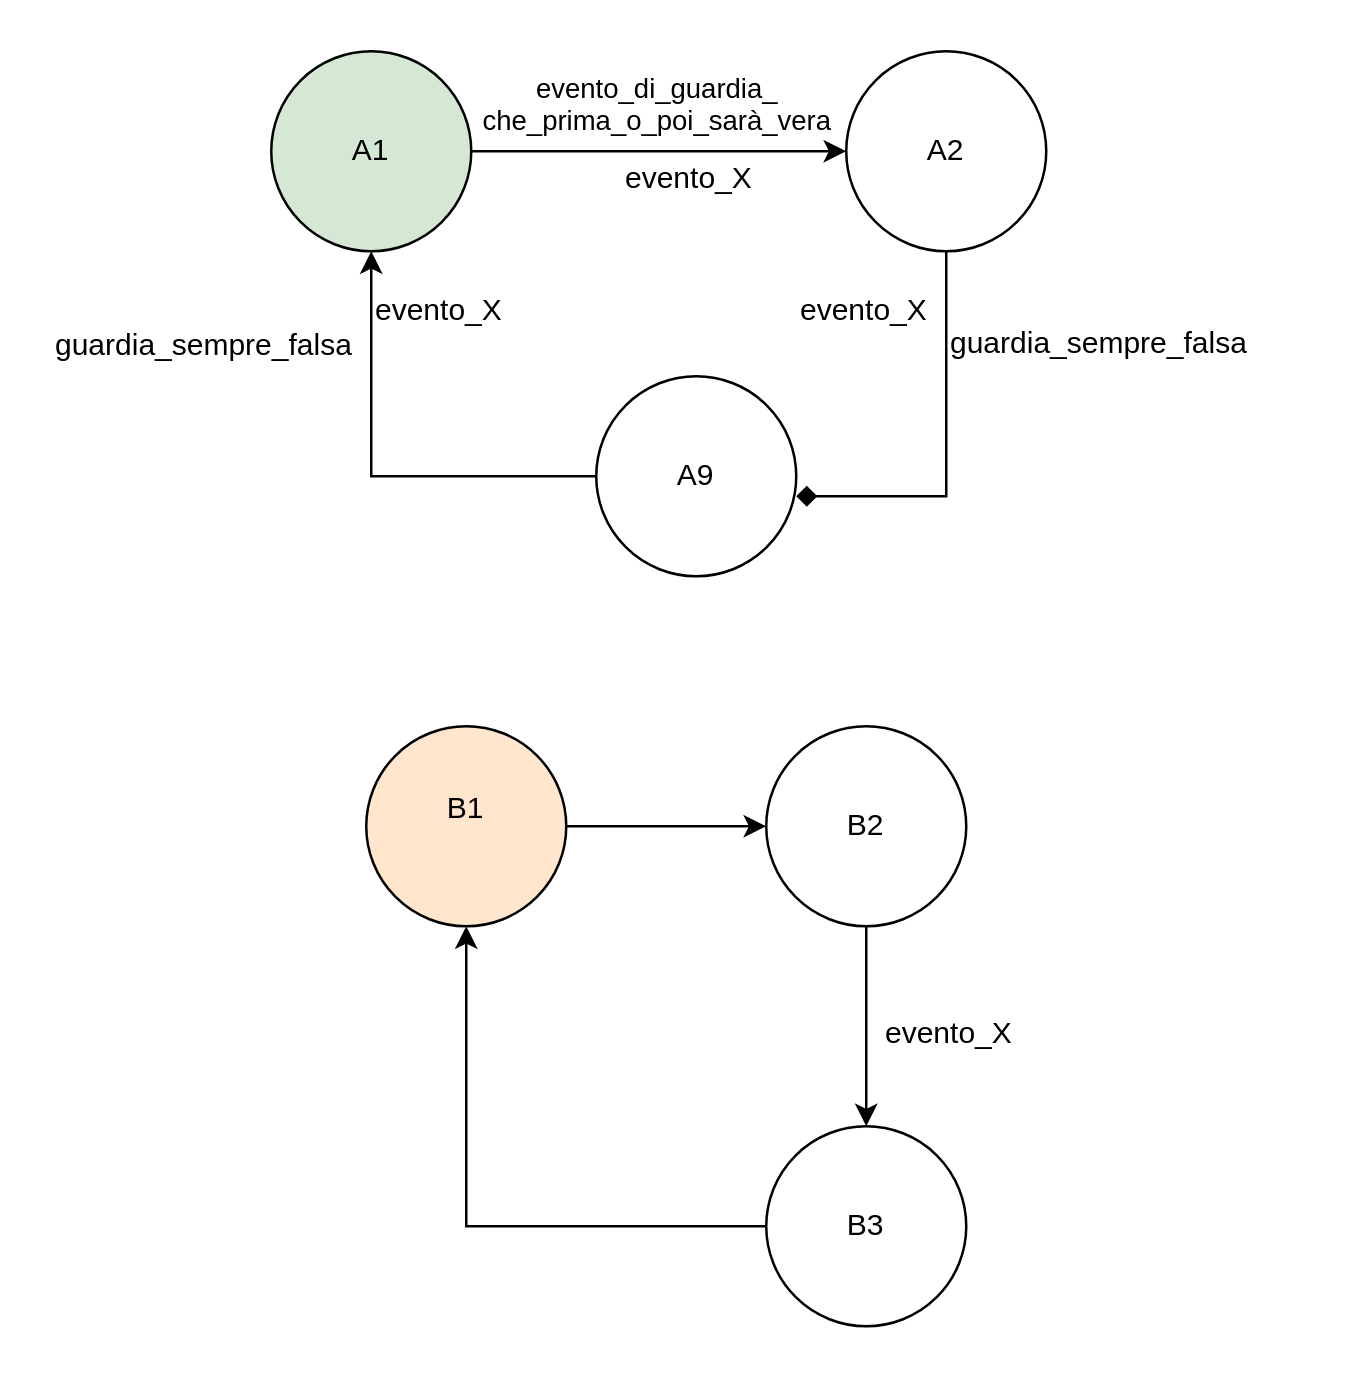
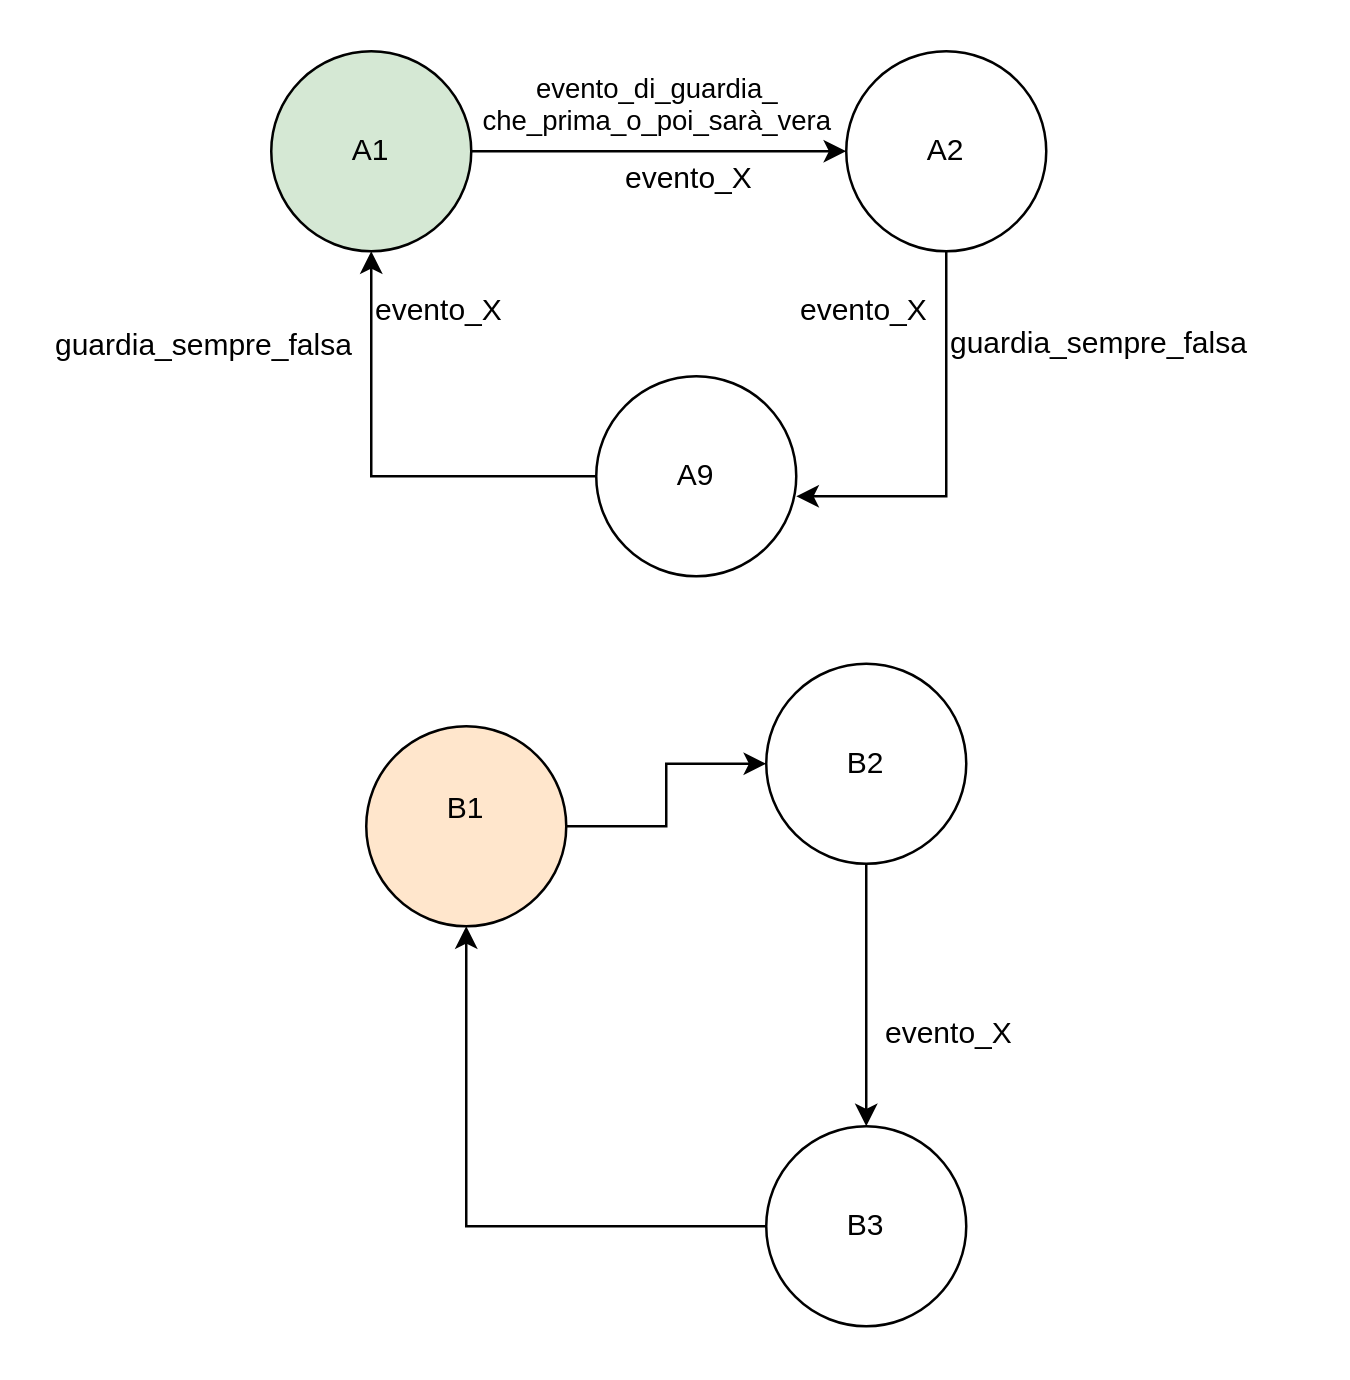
edge "A2" -> "A9": arrowhead diamond -> classic
node "B2": moved (866, 826) -> (866, 764)
